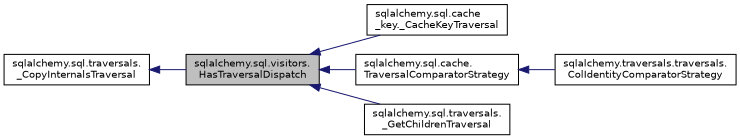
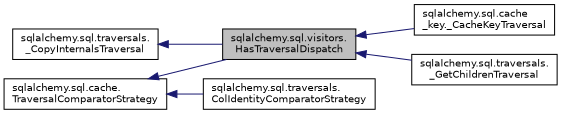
edge "sqlalchemy.sql.cache. TraversalComparatorStrategy" -> "sqlalchemy.sql.visitors. HasTraversalDispatch": reversed
node "sqlalchemy.traversals.traversals. ColIdentityComparatorStrategy": label "sqlalchemy.traversals.traversals. ColIdentityComparatorStrategy" -> "sqlalchemy.sql.traversals. ColIdentityComparatorStrategy"
